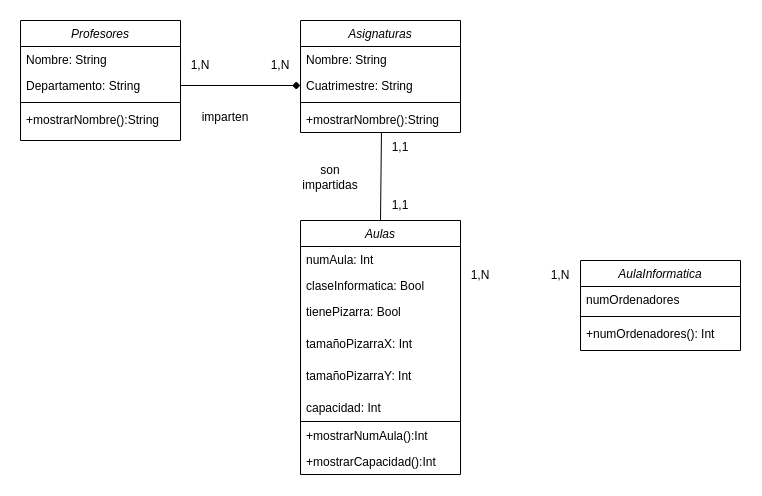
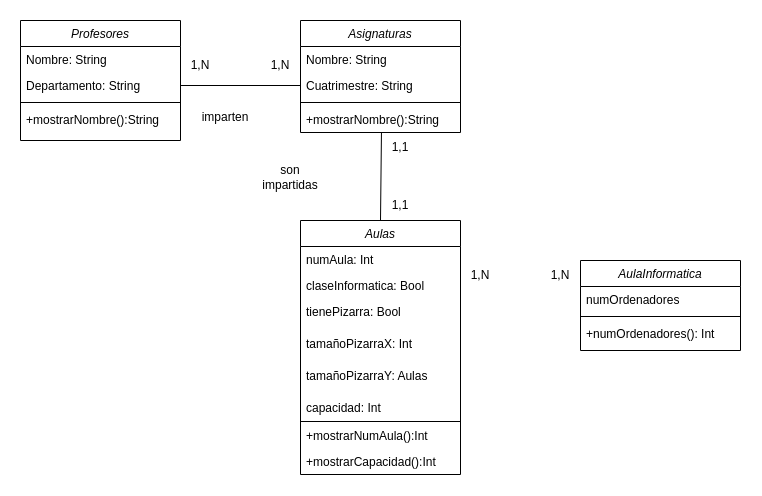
edge "Departamento: String" -> "Cuatrimestre: String": arrowhead diamond -> none
node "son impartidas": moved (331, 178) -> (291, 178)
node "tamañoPizarraY: Int": label "tamañoPizarraY: Int" -> "tamañoPizarraY: Aulas"
